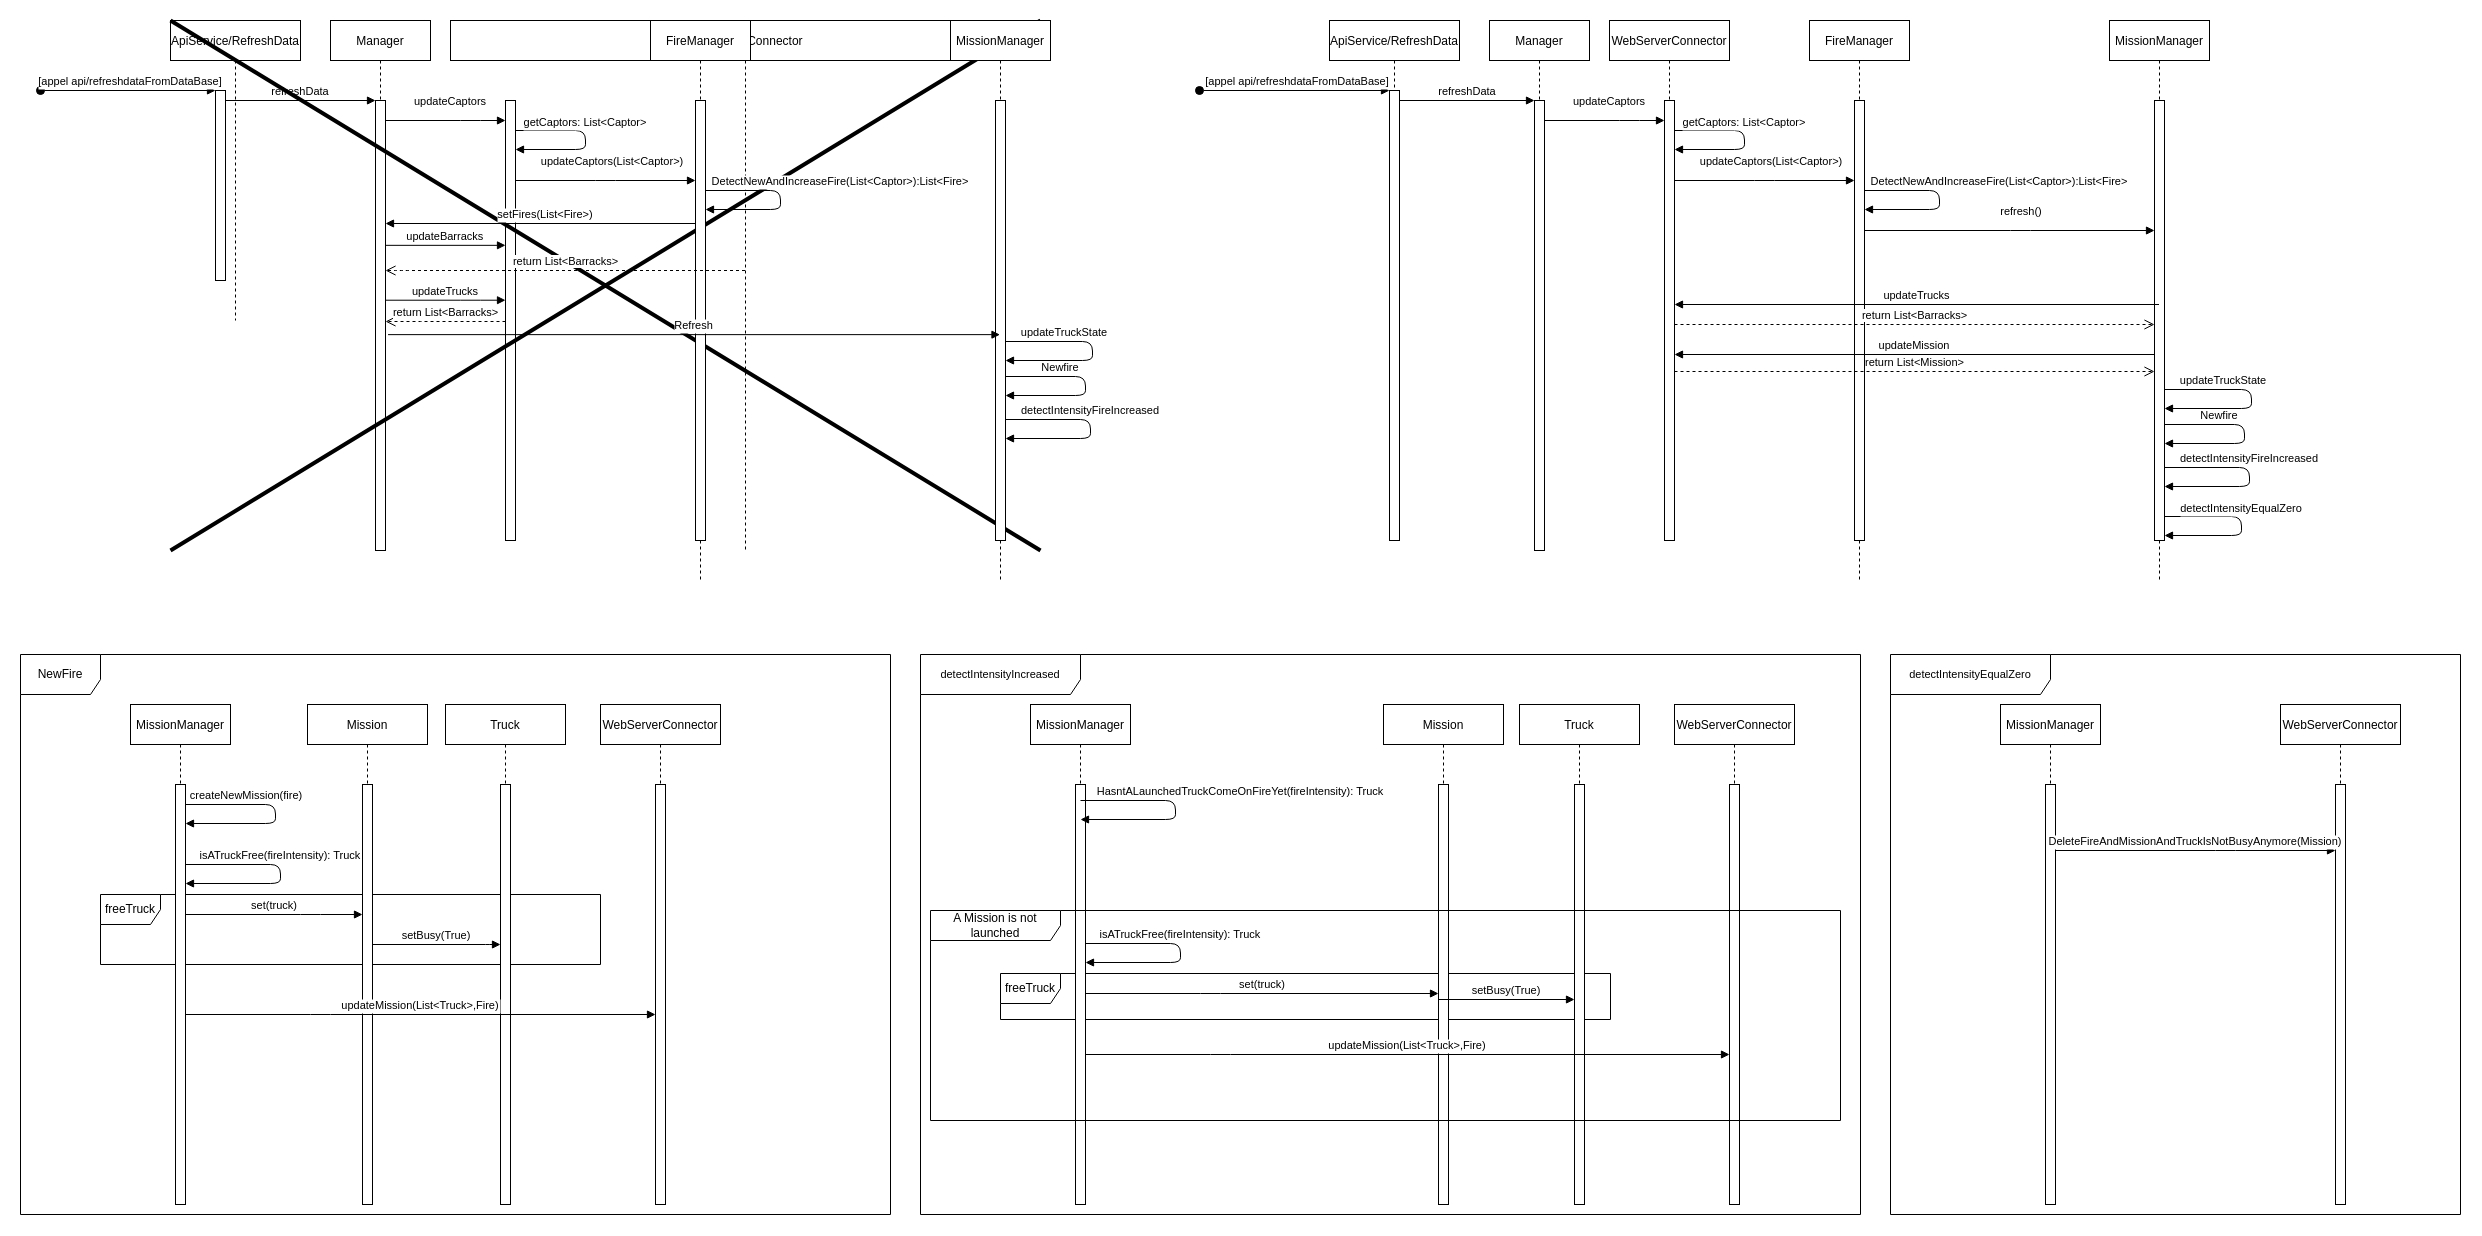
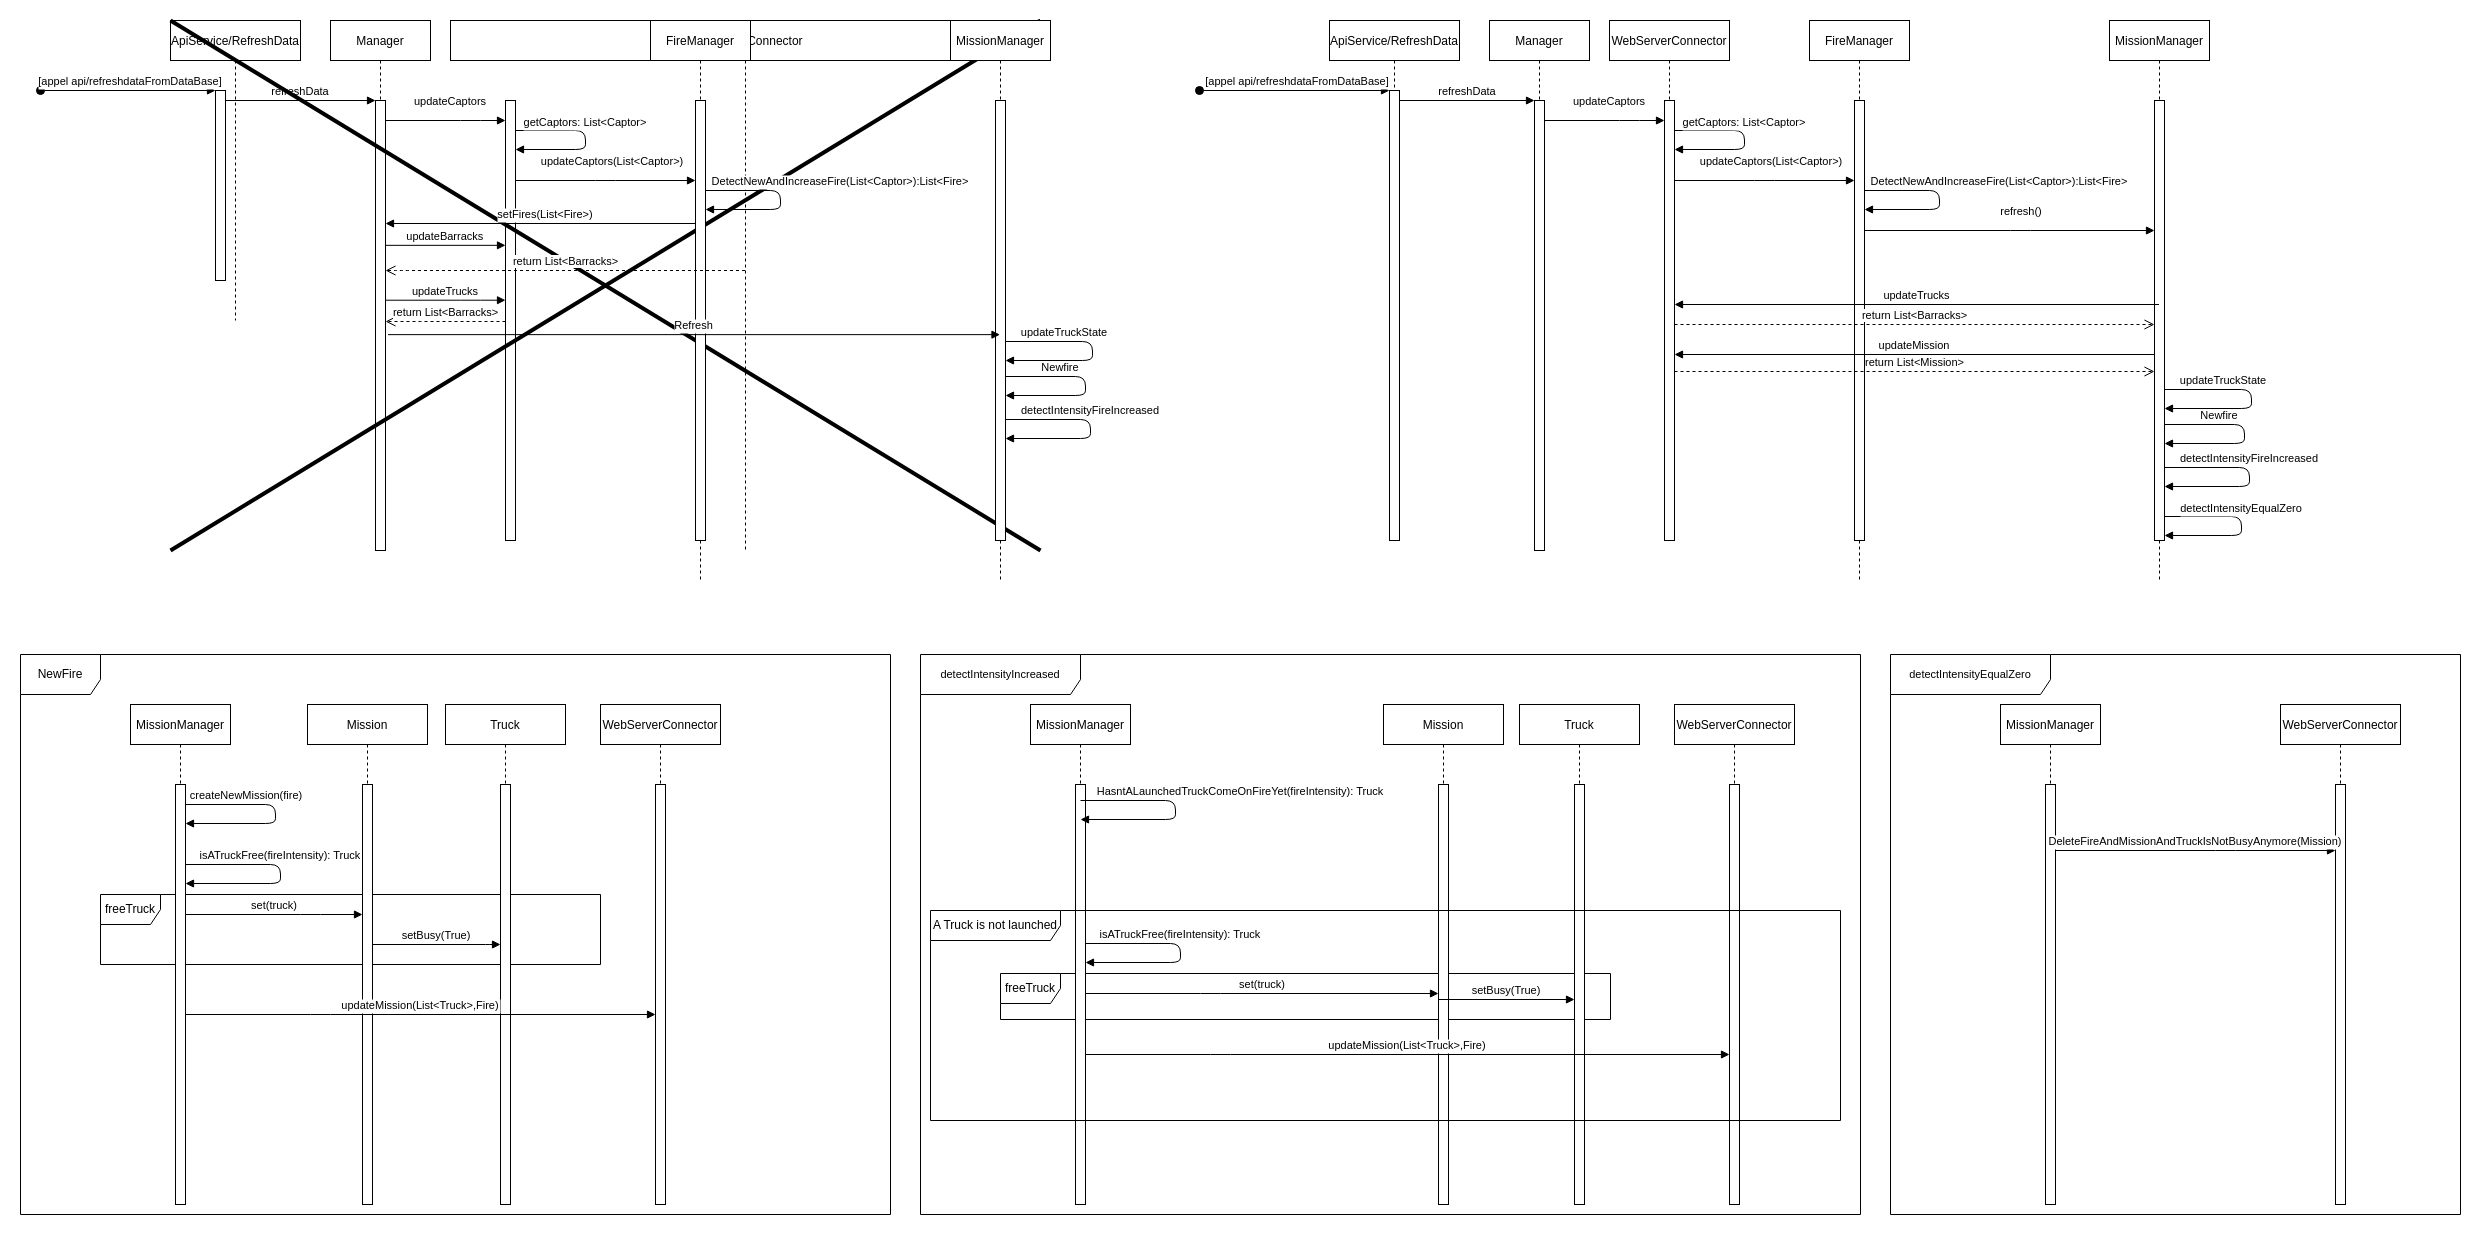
node "A Mission is not launched": label "A Mission is not launched" -> "A Truck is not launched"
